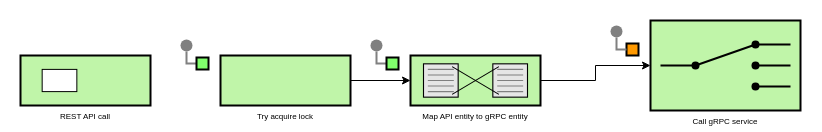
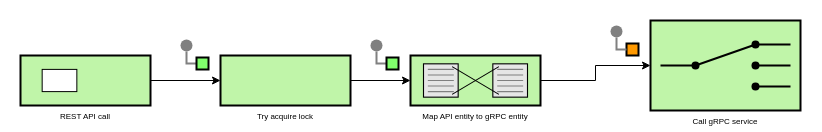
edge "REST API call" -> "Try acquire lock": added
